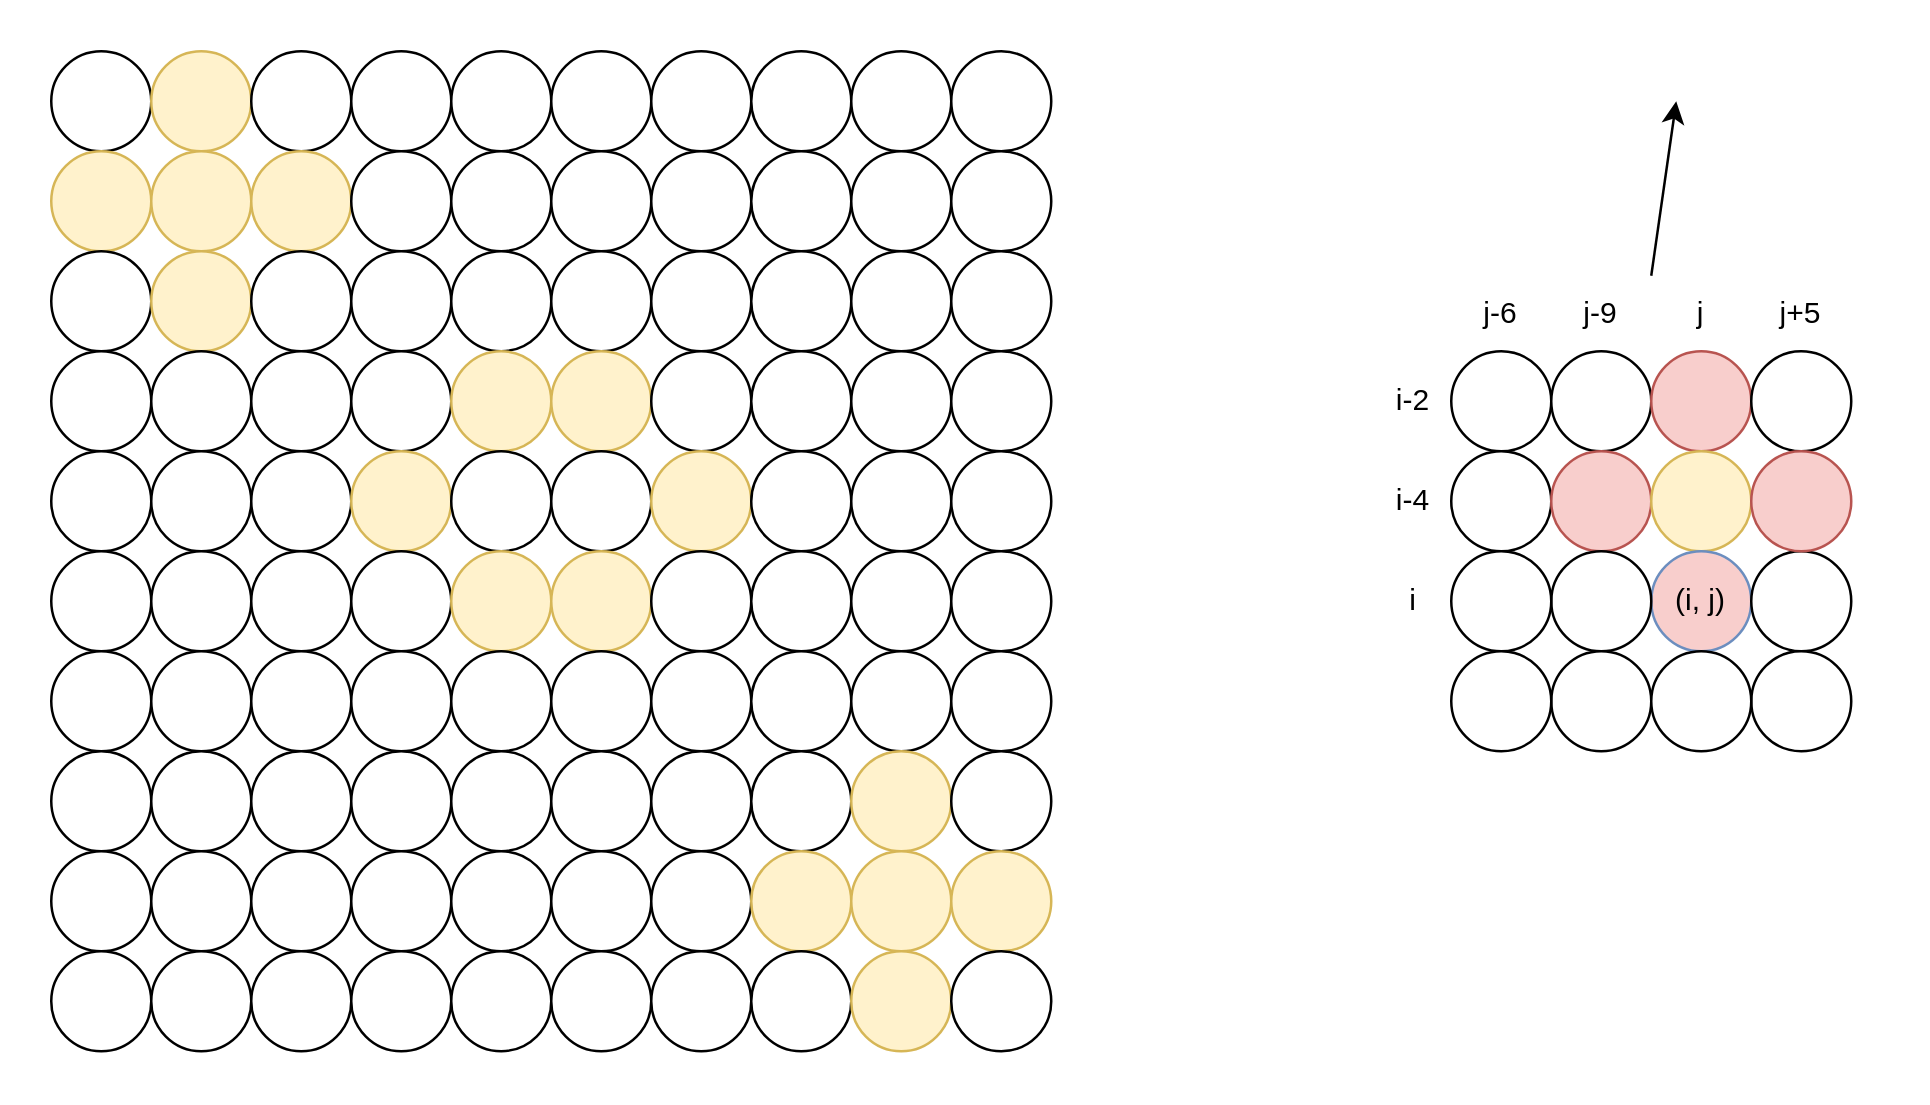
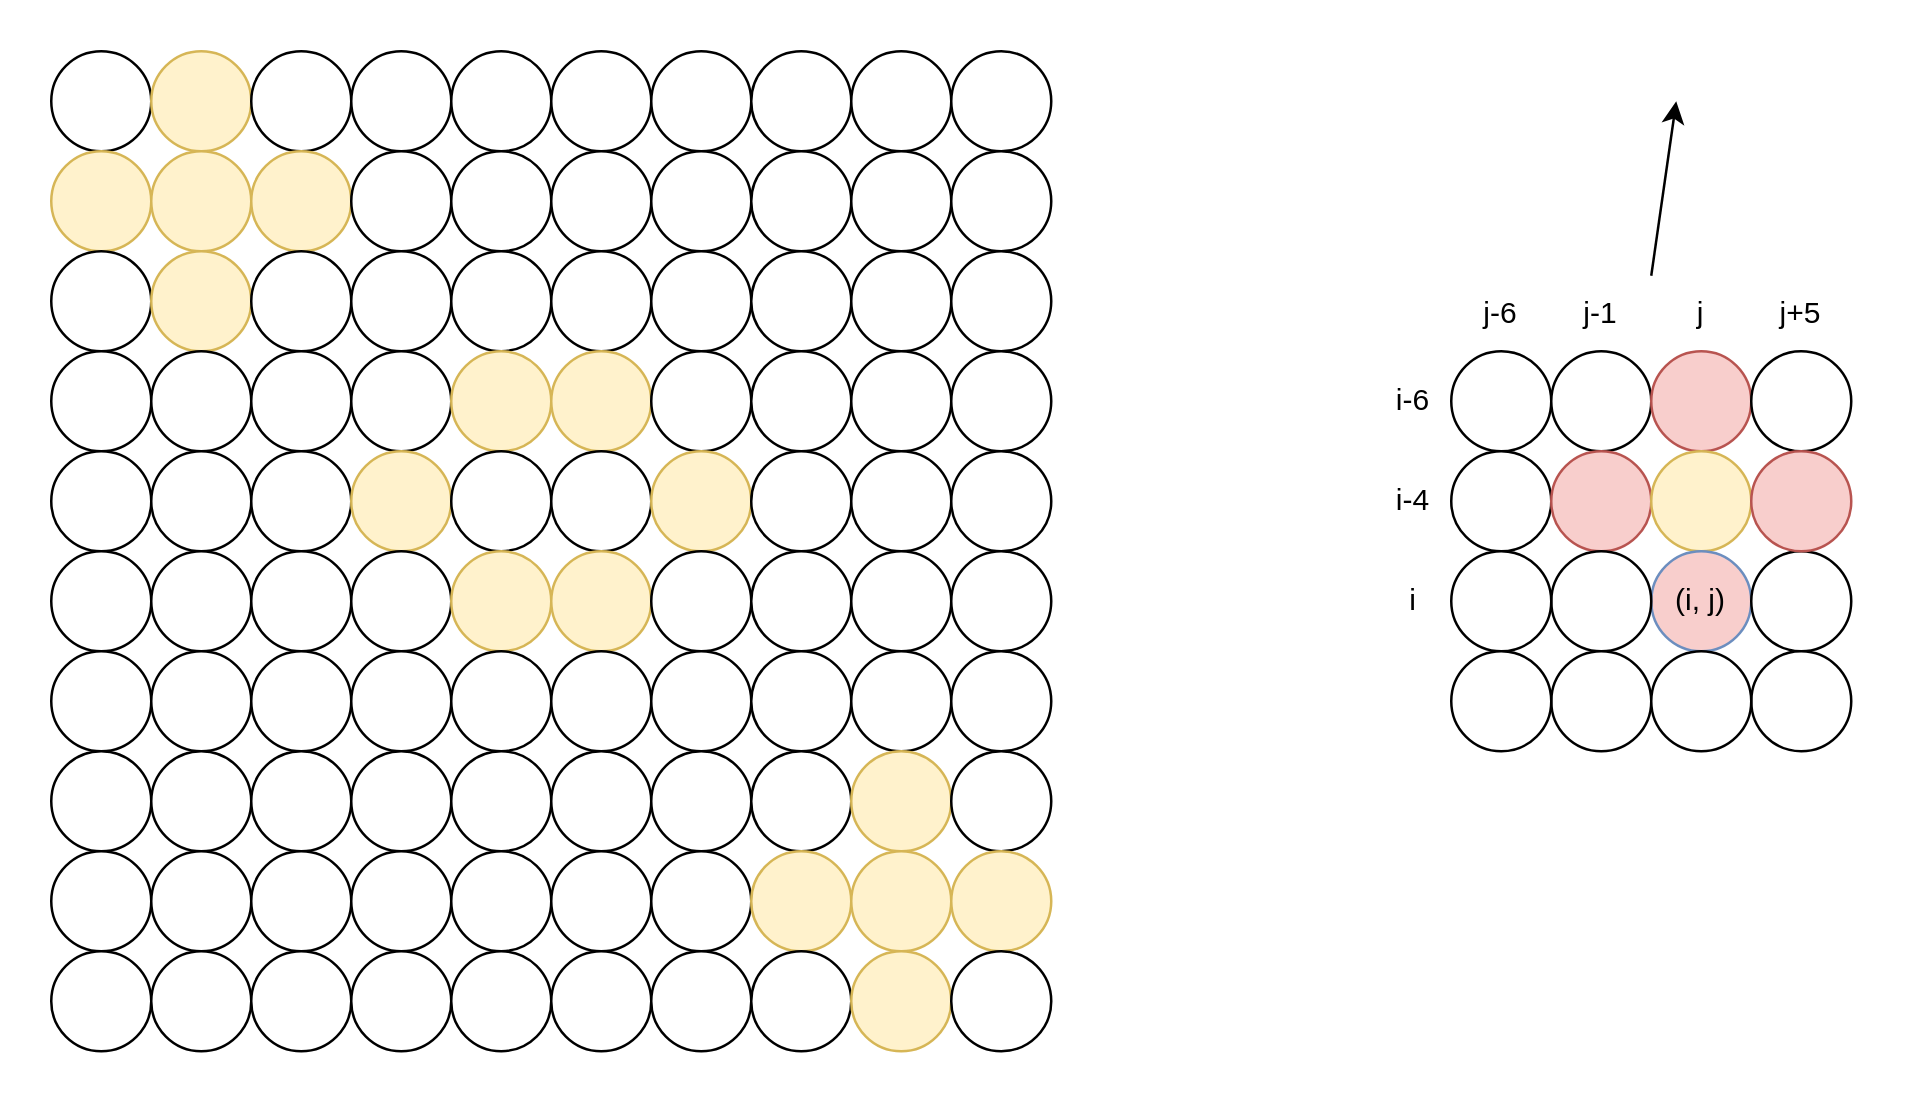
node "j-9": label "j-9" -> "j-1"
node "i-2": label "i-2" -> "i-6"
